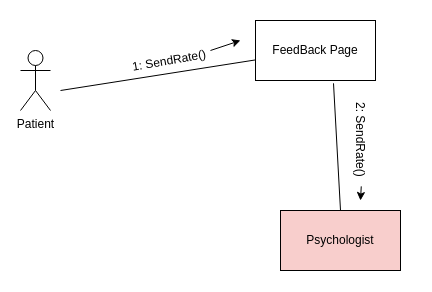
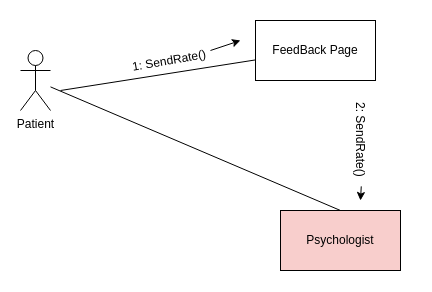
edge "FeedBack Page" -- "Psychologist": now "Patient" -- "Psychologist"
